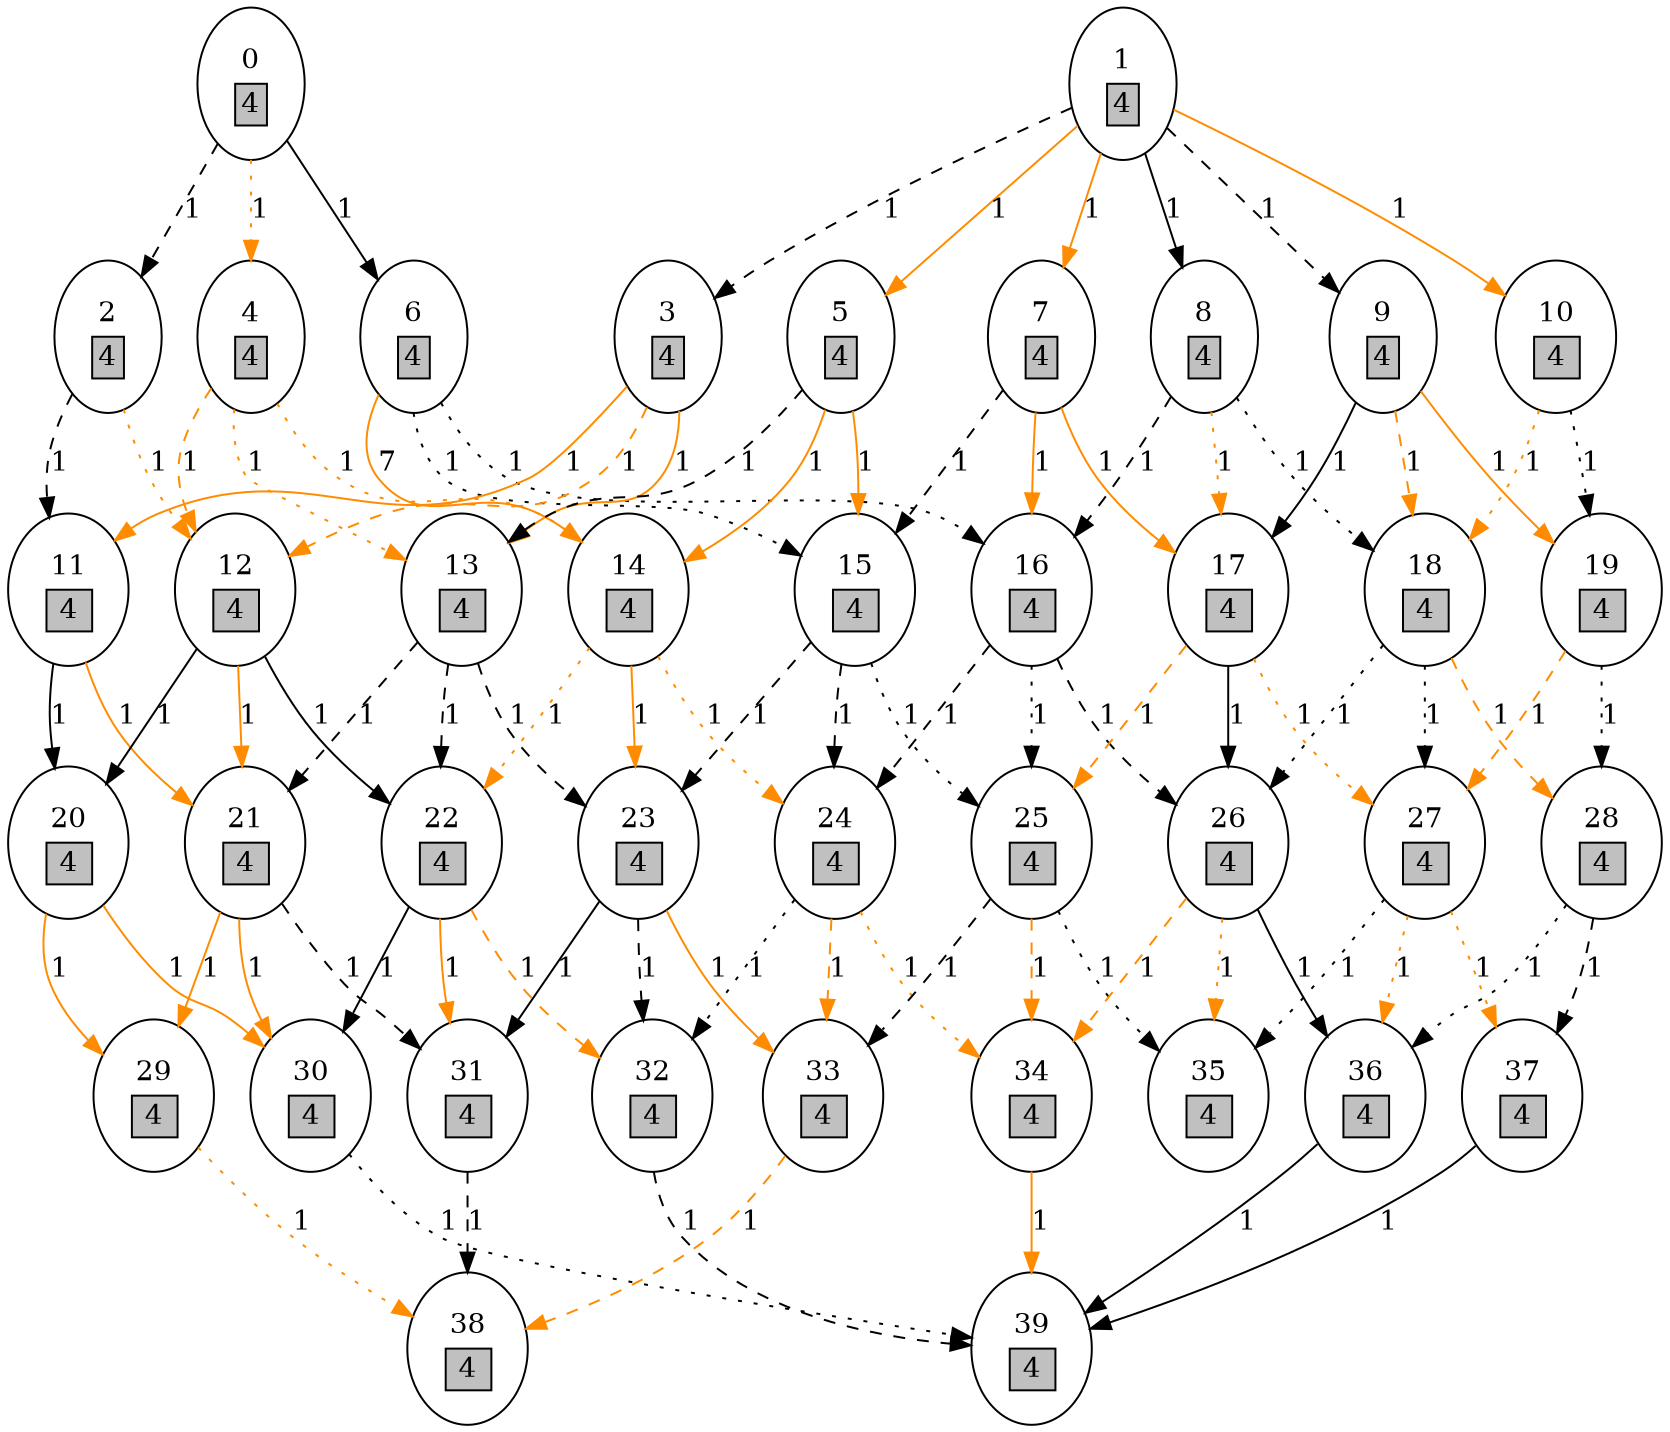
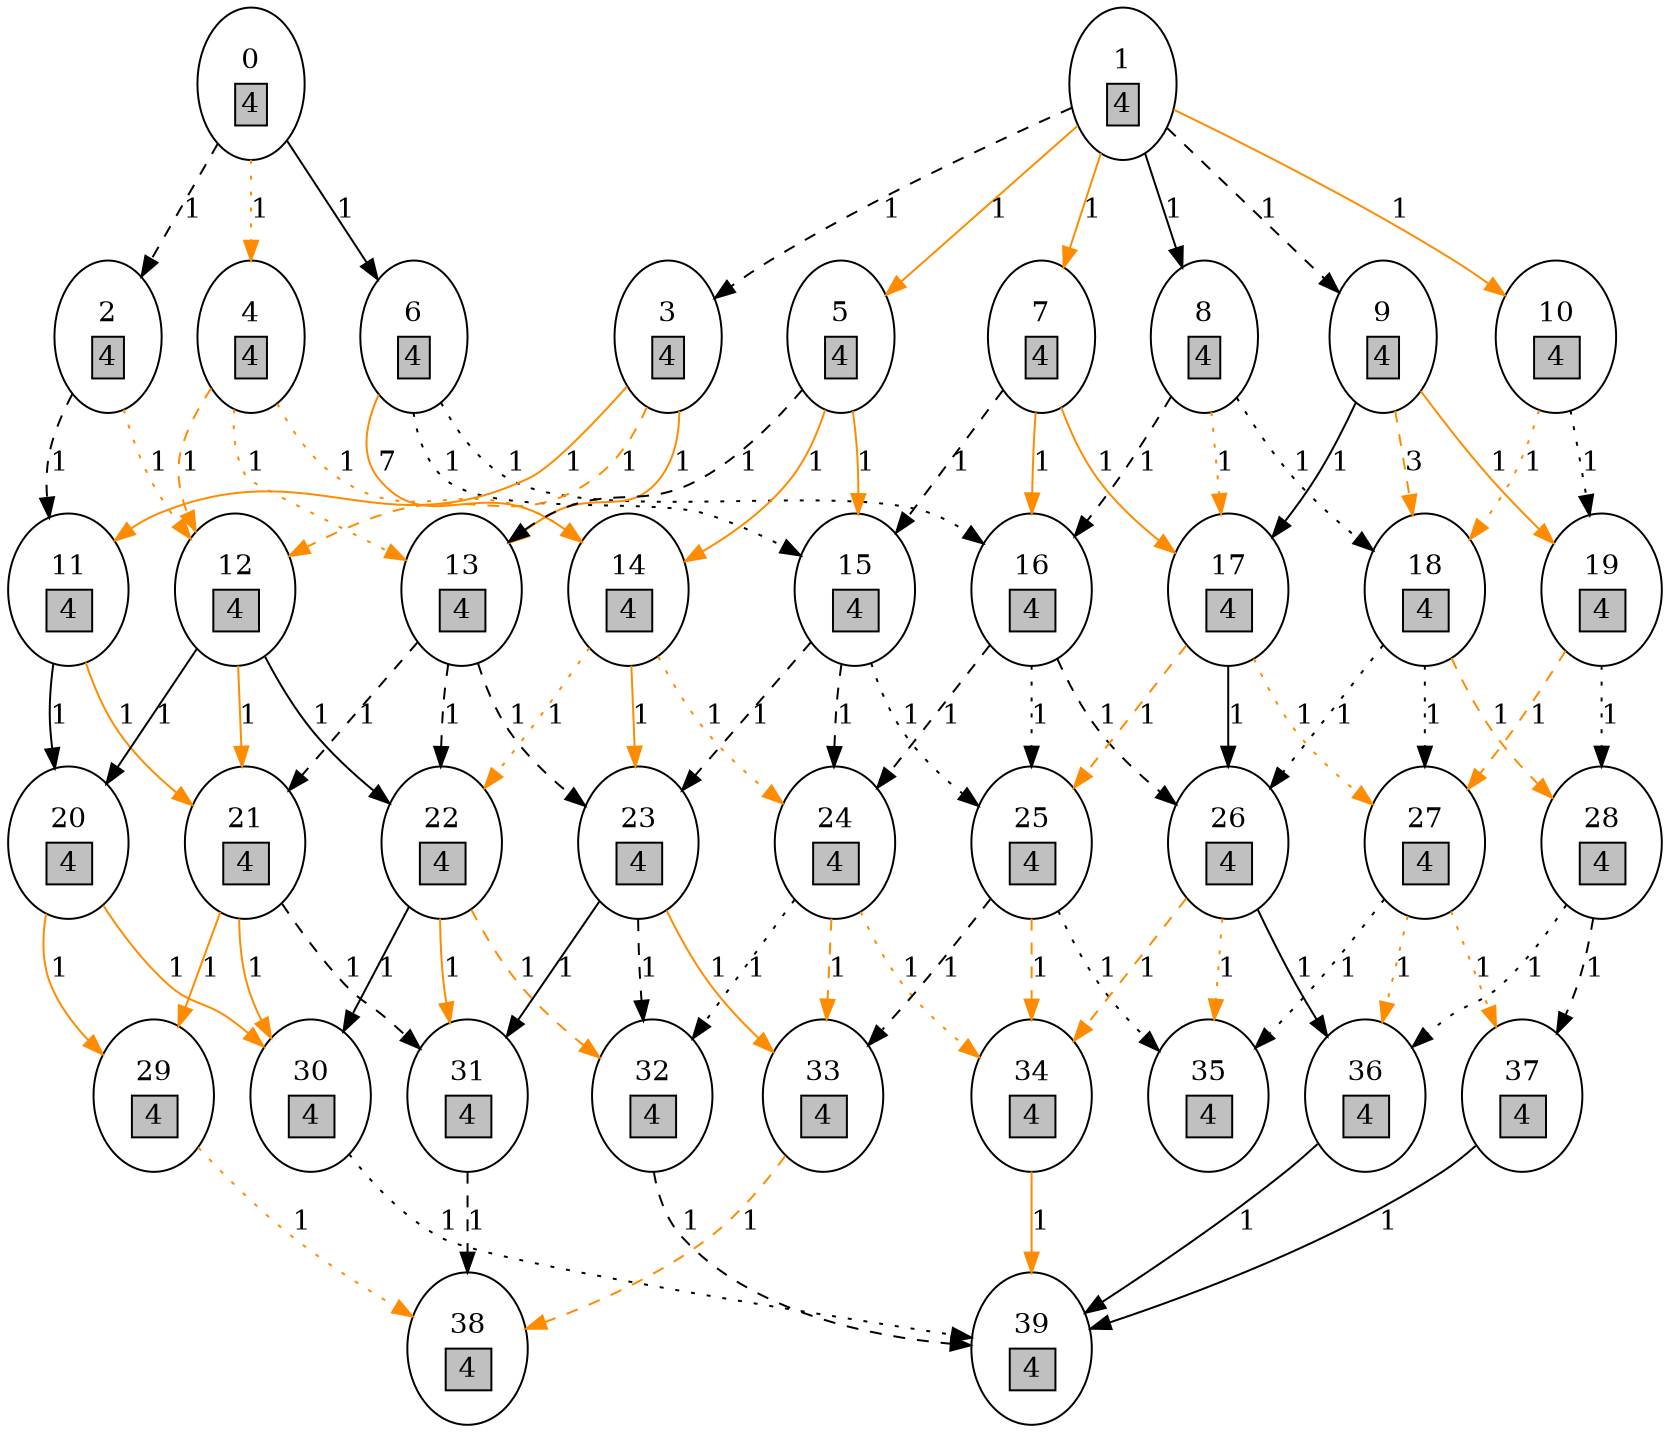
edge "9" -> "18": label "1" -> "3"
